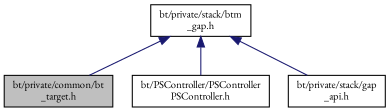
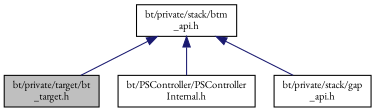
node "bt/private/stack/btm _gap.h": label "bt/private/stack/btm _gap.h" -> "bt/private/stack/btm _api.h"
node "bt/private/common/bt _target.h": label "bt/private/common/bt _target.h" -> "bt/private/target/bt _target.h"
node "bt/PSController/PSController PSController.h": label "bt/PSController/PSController PSController.h" -> "bt/PSController/PSController Internal.h"
